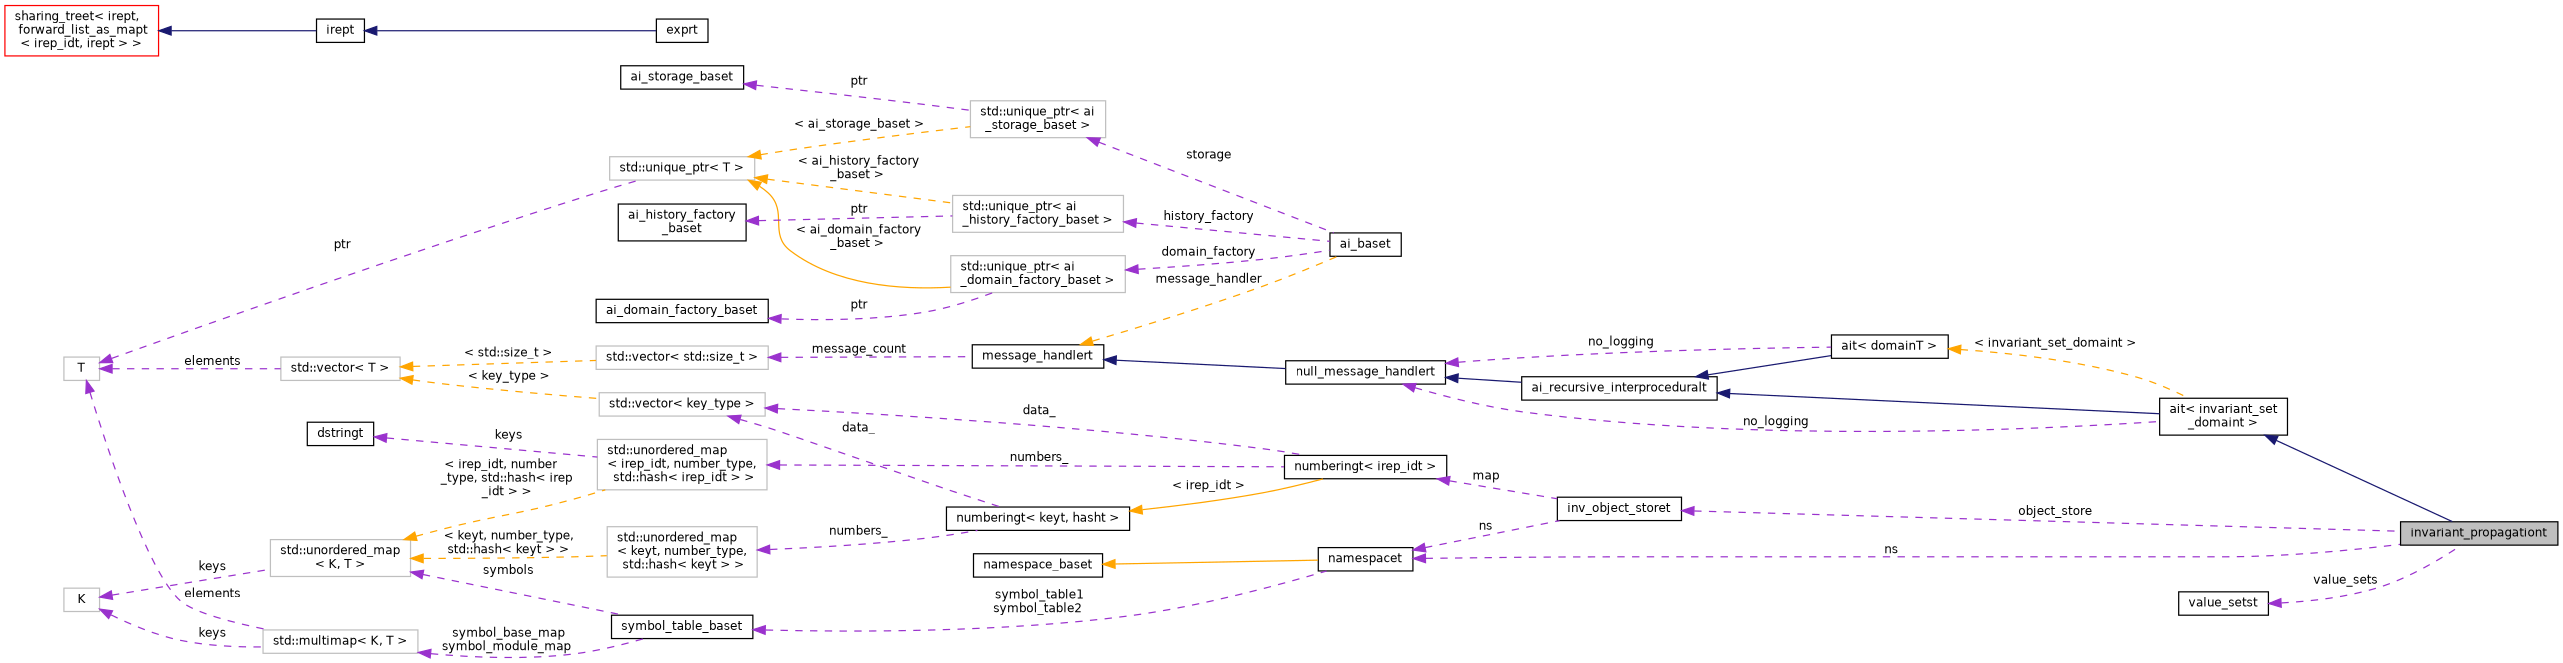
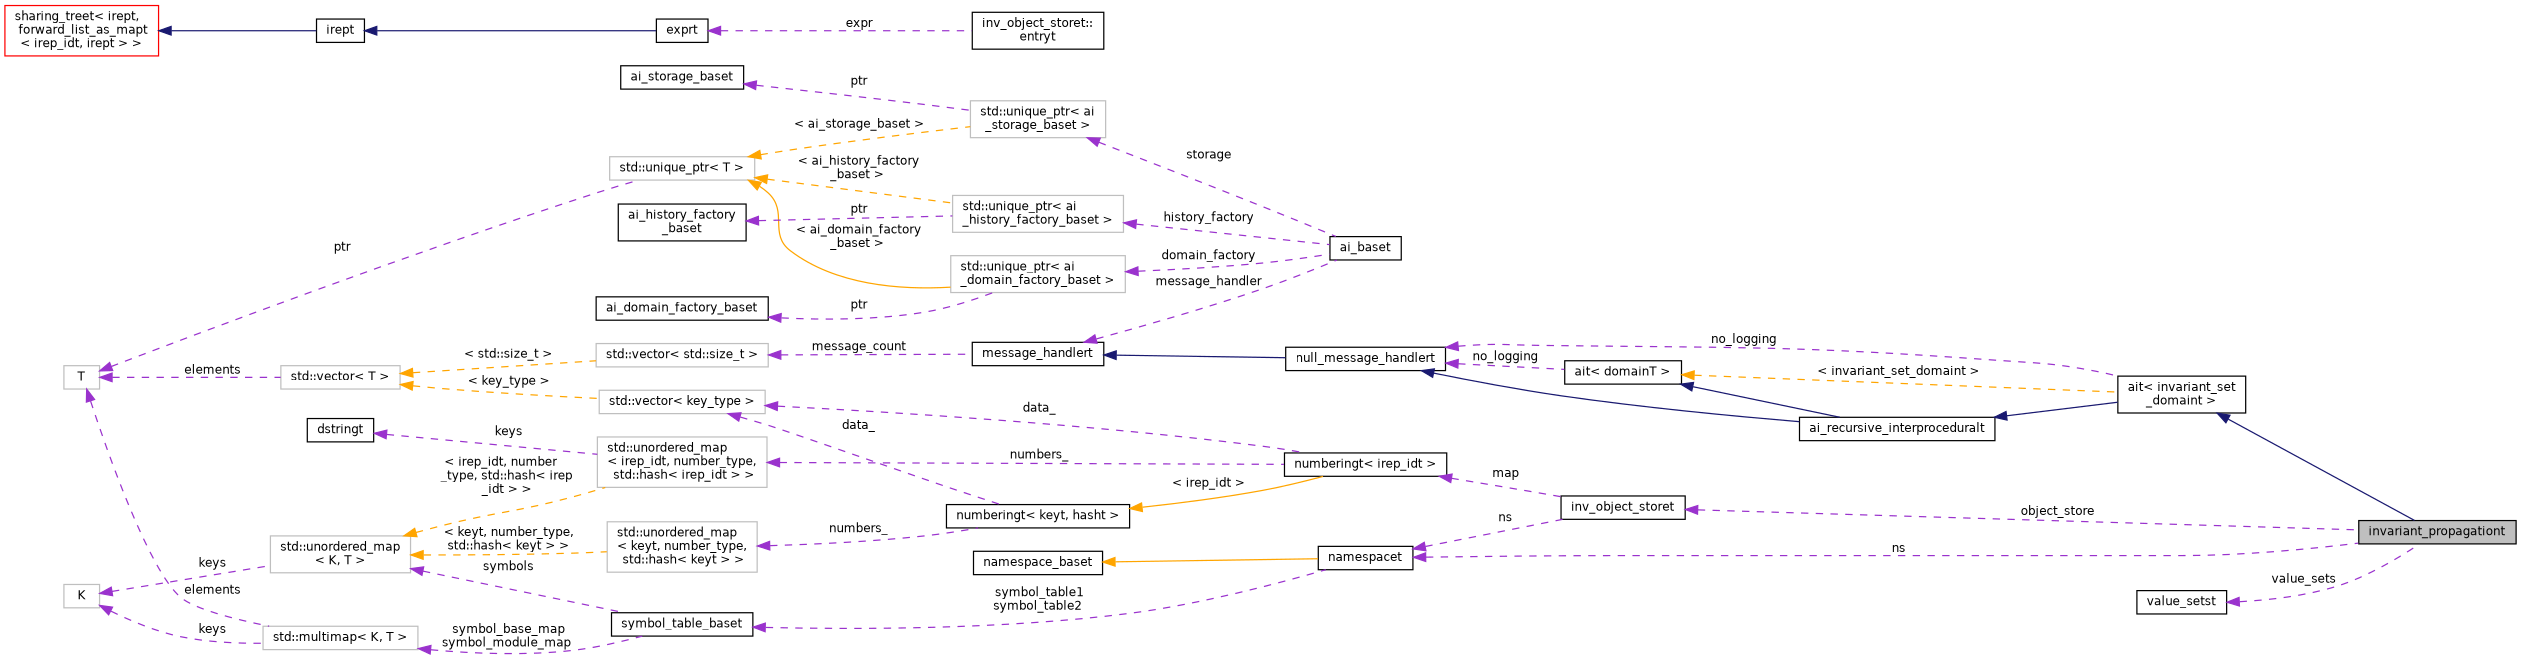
node "inv_object_storet:: entryt": added
edge "ai_baset" -> "message_handlert": color orange -> darkorchid3
edge "ait< domainT >" -> "ai_recursive_interproceduralt": reversed
